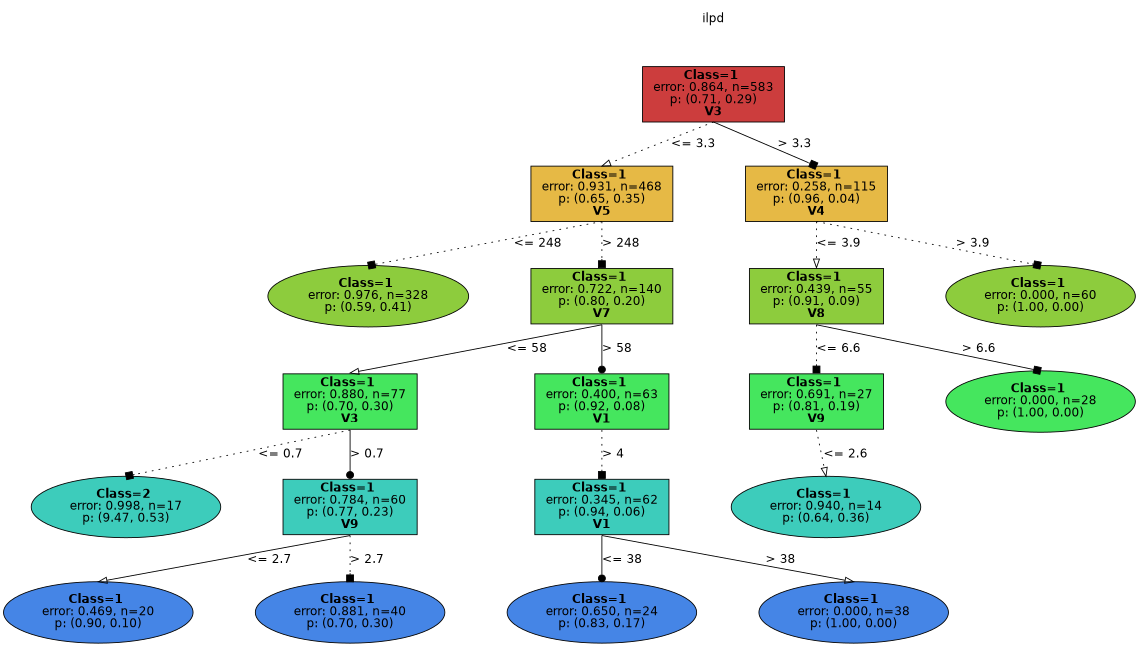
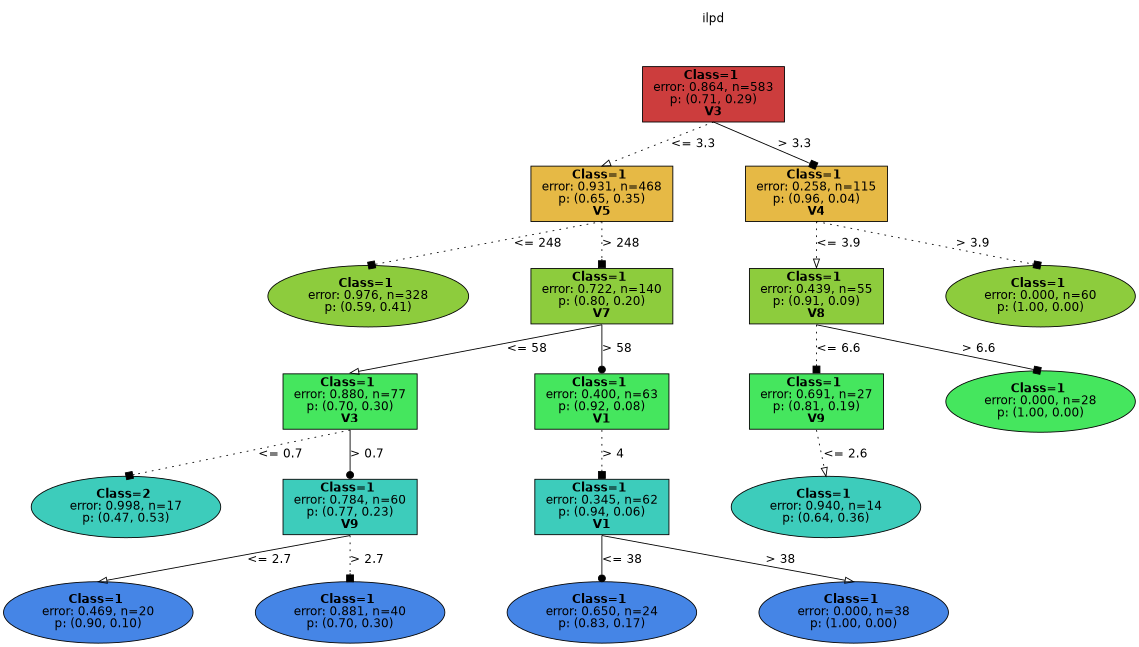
node "Class=2": text "p: (9.47, 0.53)" -> "p: (0.47, 0.53)"
